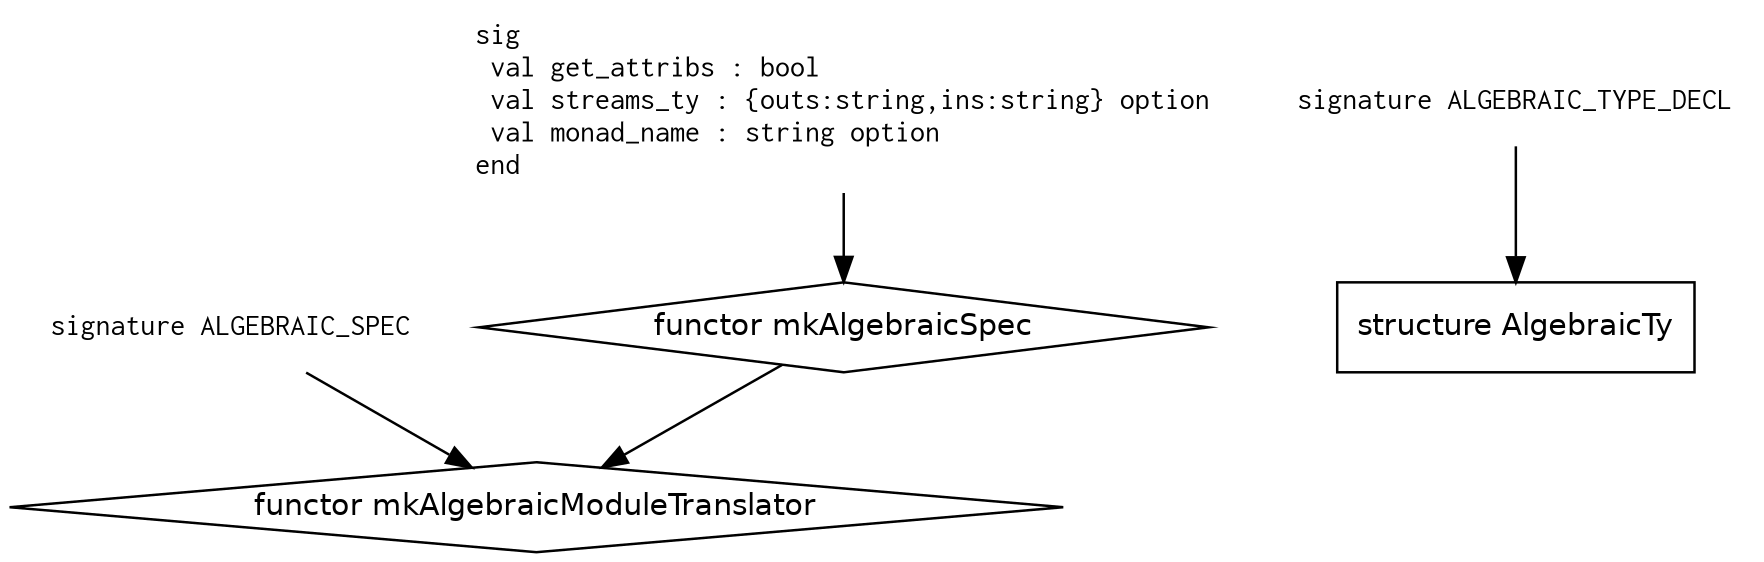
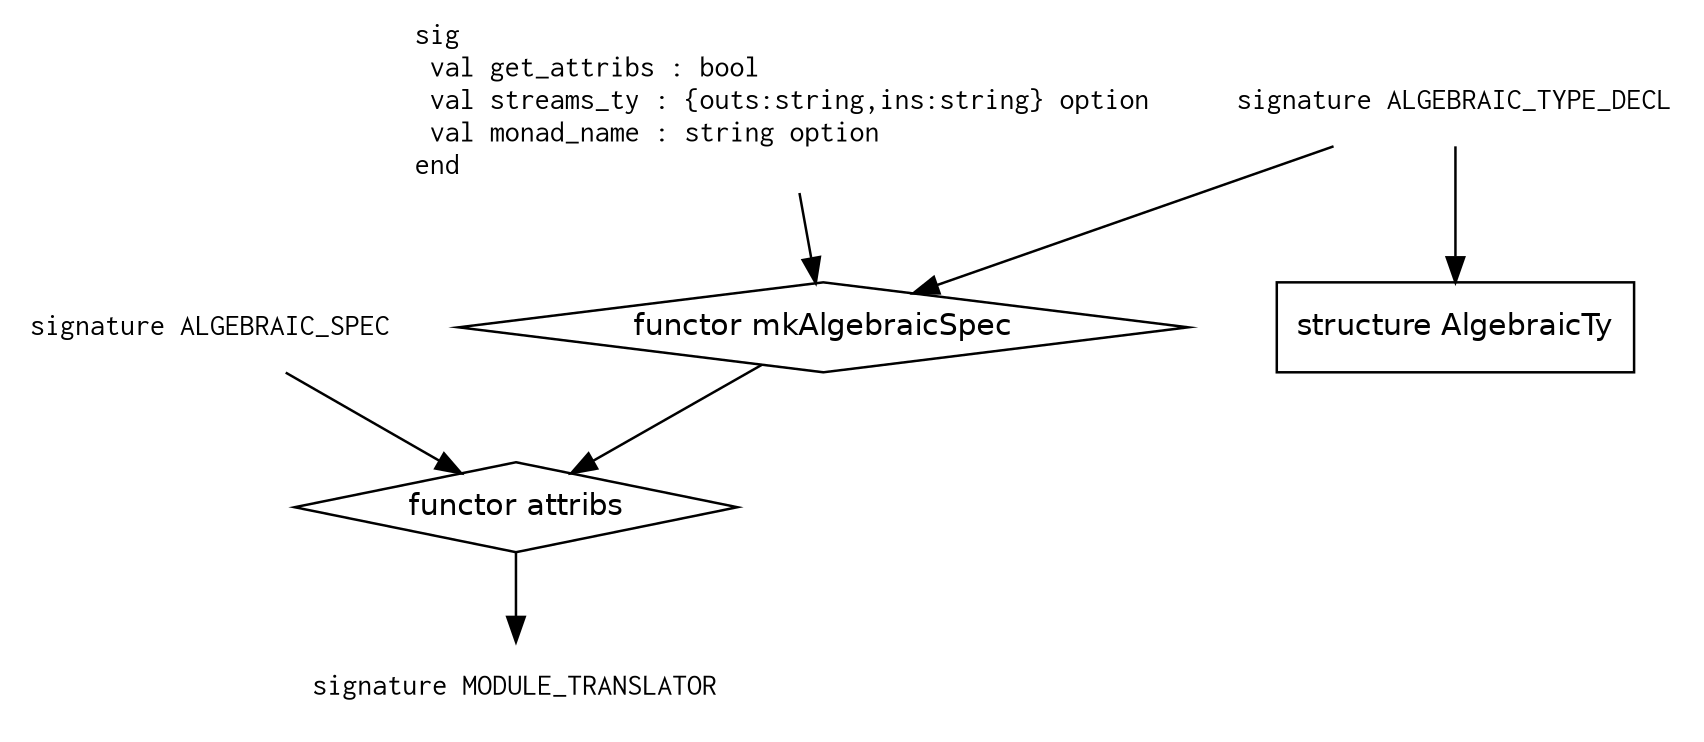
edge "signature ALGEBRAIC_TYPE_DECL" -> "functor mkAlgebraicSpec": added
node "functor mkAlgebraicModuleTranslator": label "functor mkAlgebraicModuleTranslator" -> "functor attribs"
node "signature MODULE_TRANSLATOR": added
